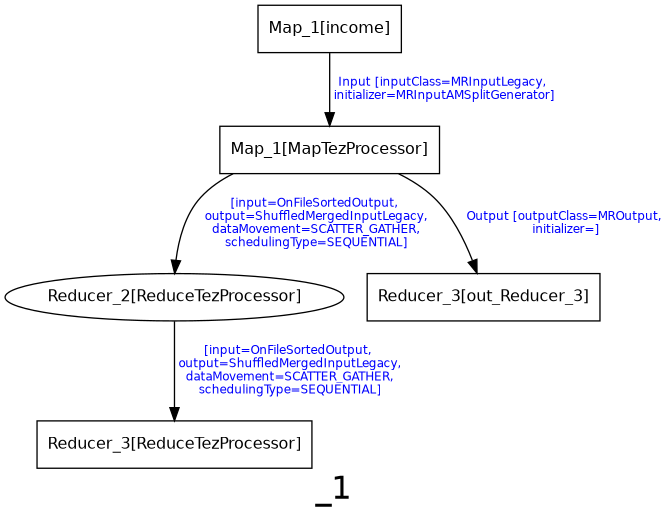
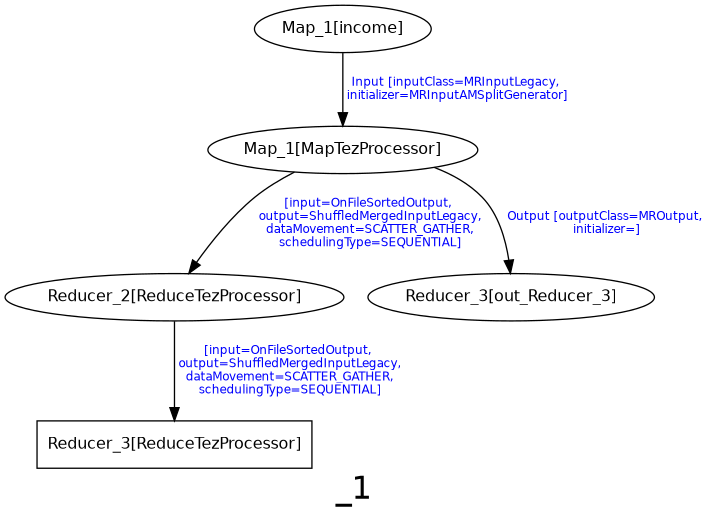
node "Map_1[income]": shape box -> ellipse
node "Map_1[MapTezProcessor]": shape box -> ellipse
node "Reducer_3[out_Reducer_3]": shape box -> ellipse
